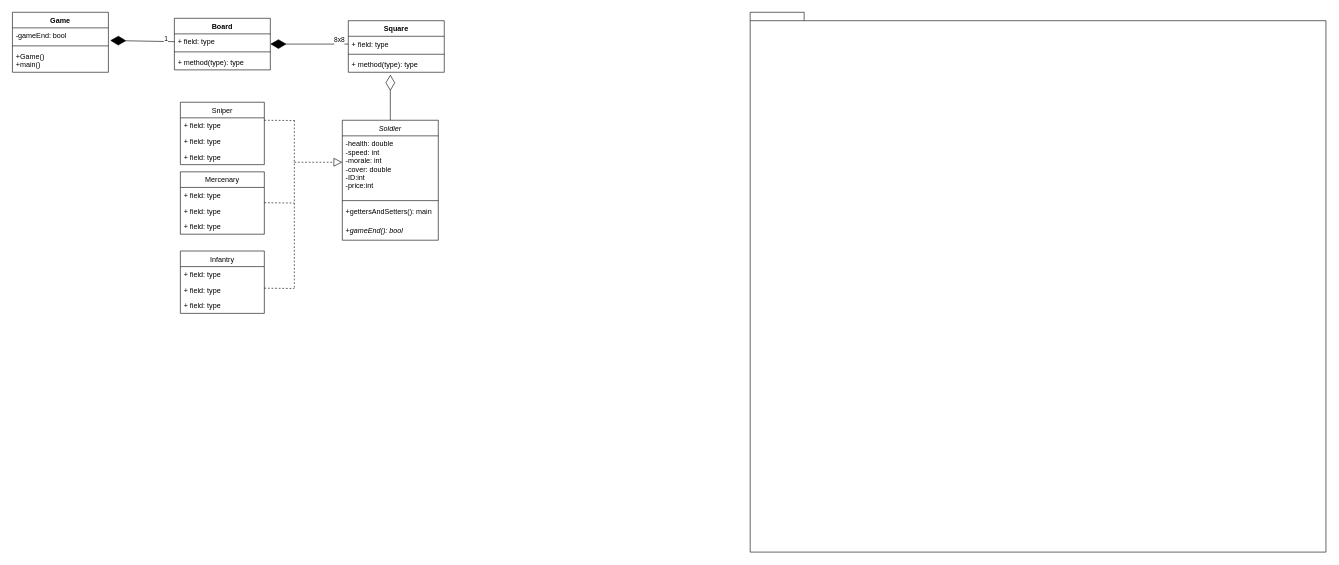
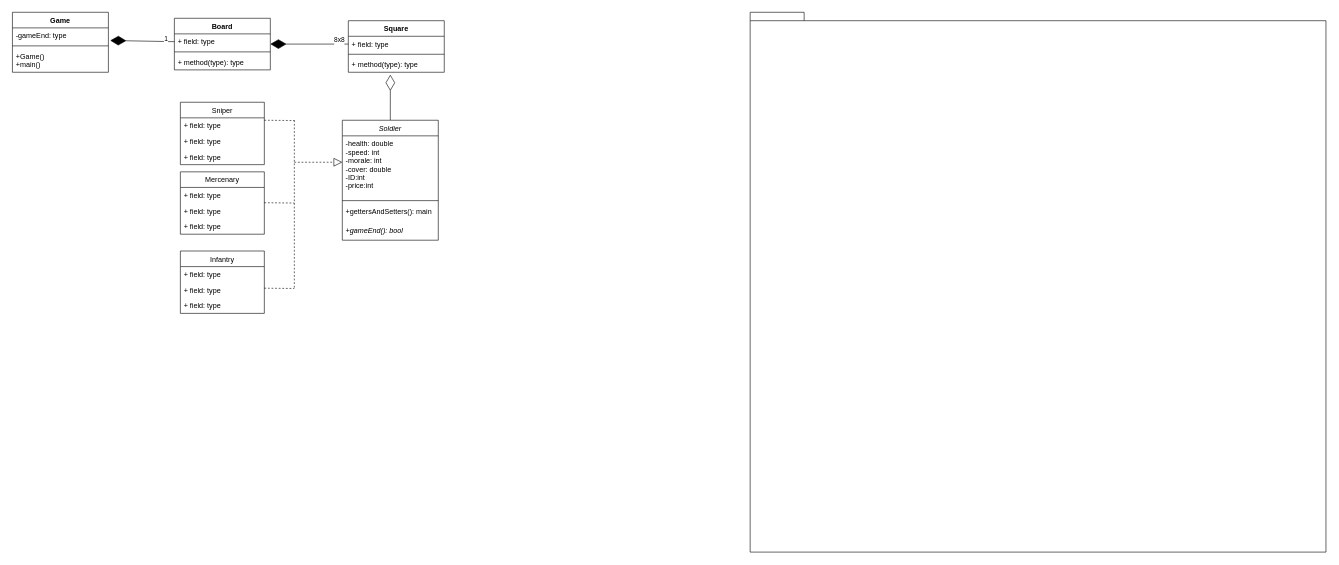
node "-gameEnd: bool": label "-gameEnd: bool" -> "-gameEnd: type"
